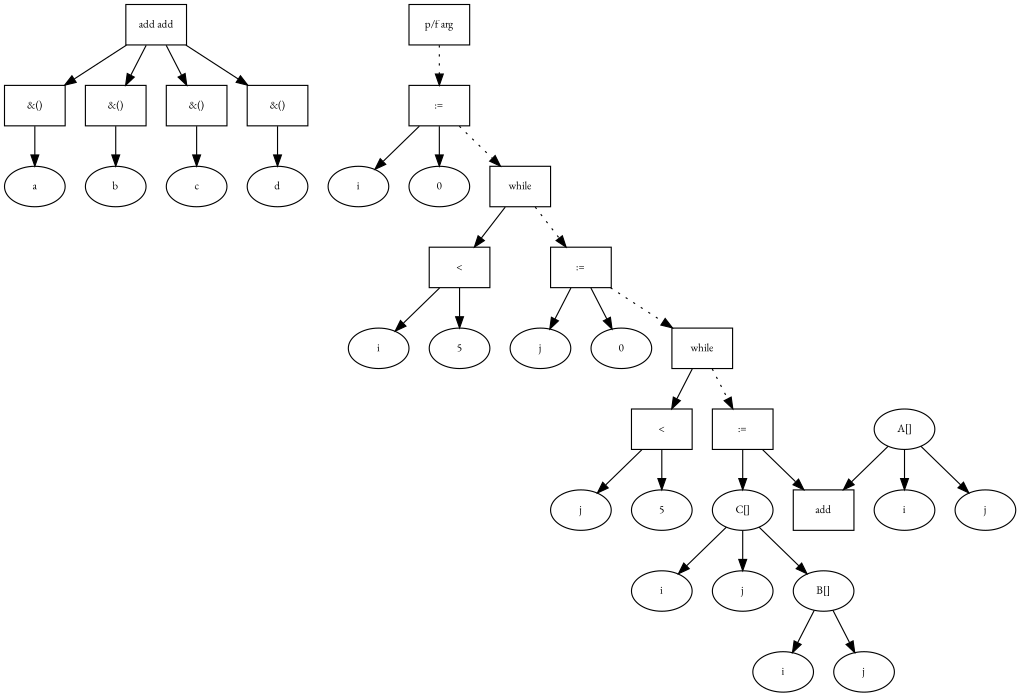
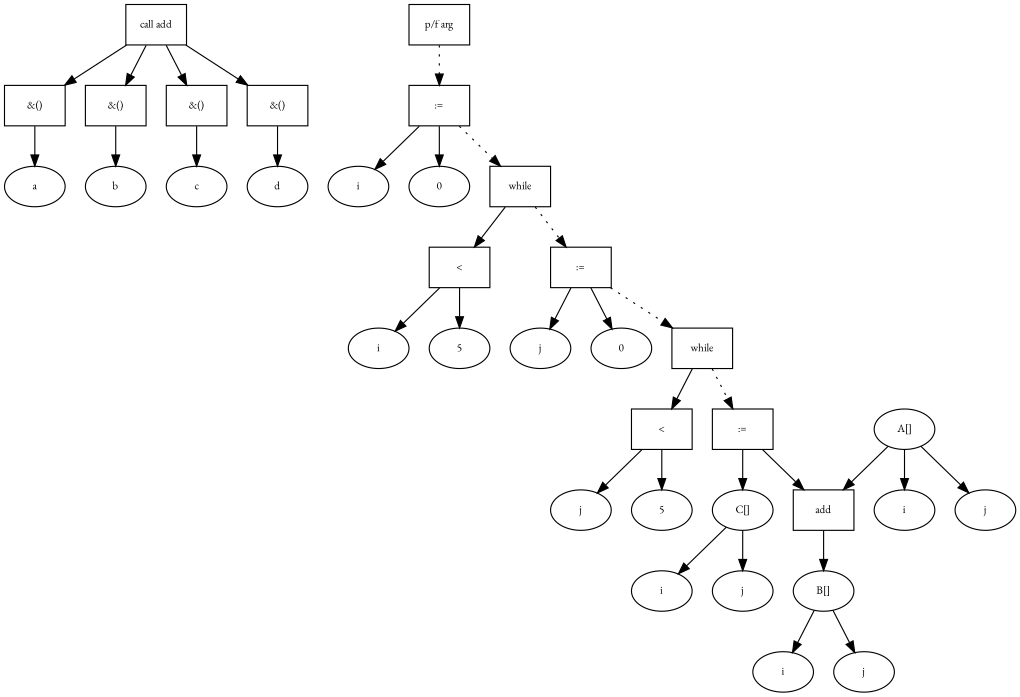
node "add add": label "add add" -> "call add"
edge "C[]" -> "B[]": now "add" -> "B[]"
